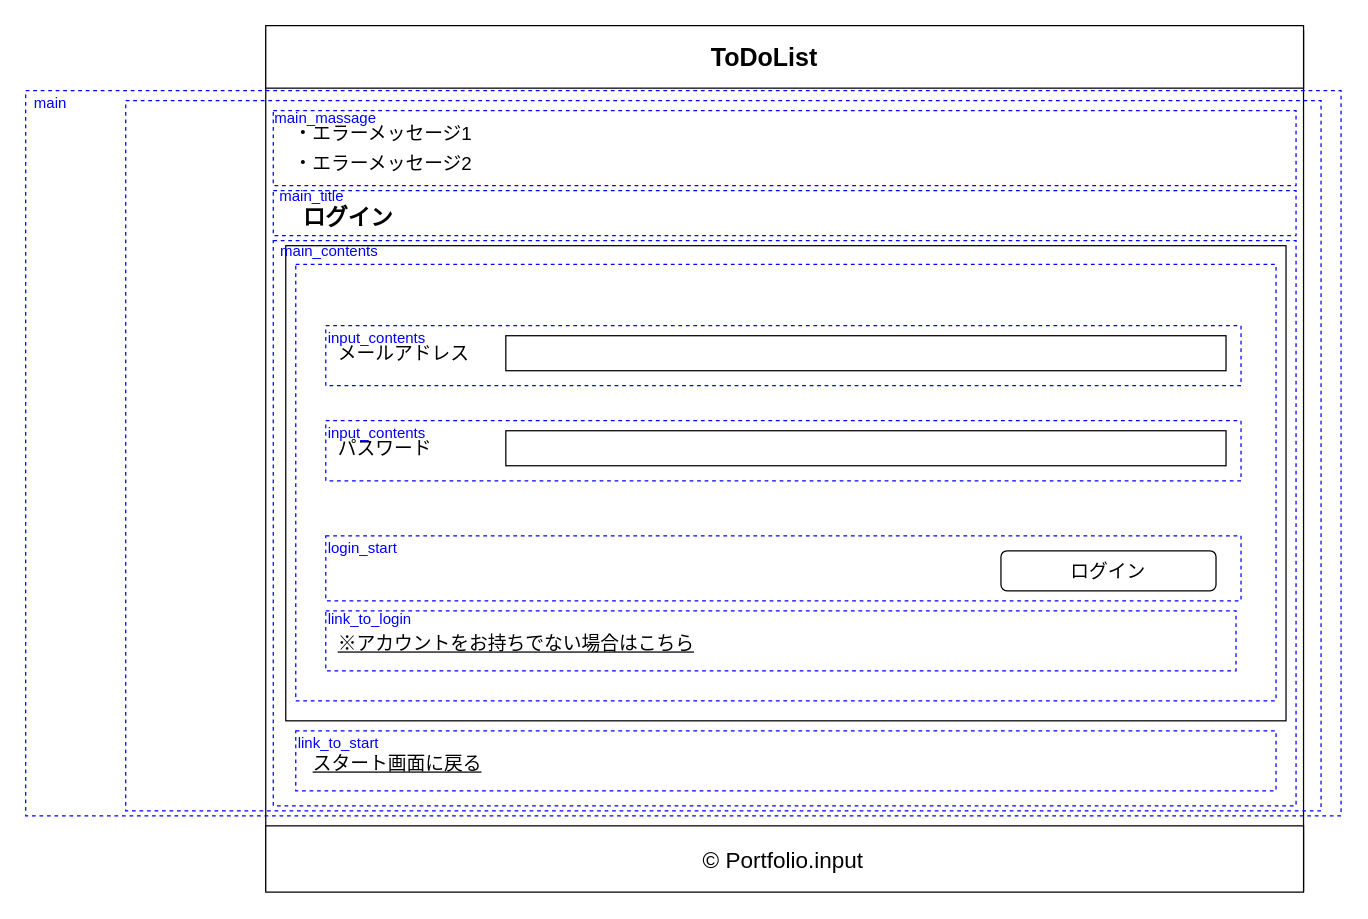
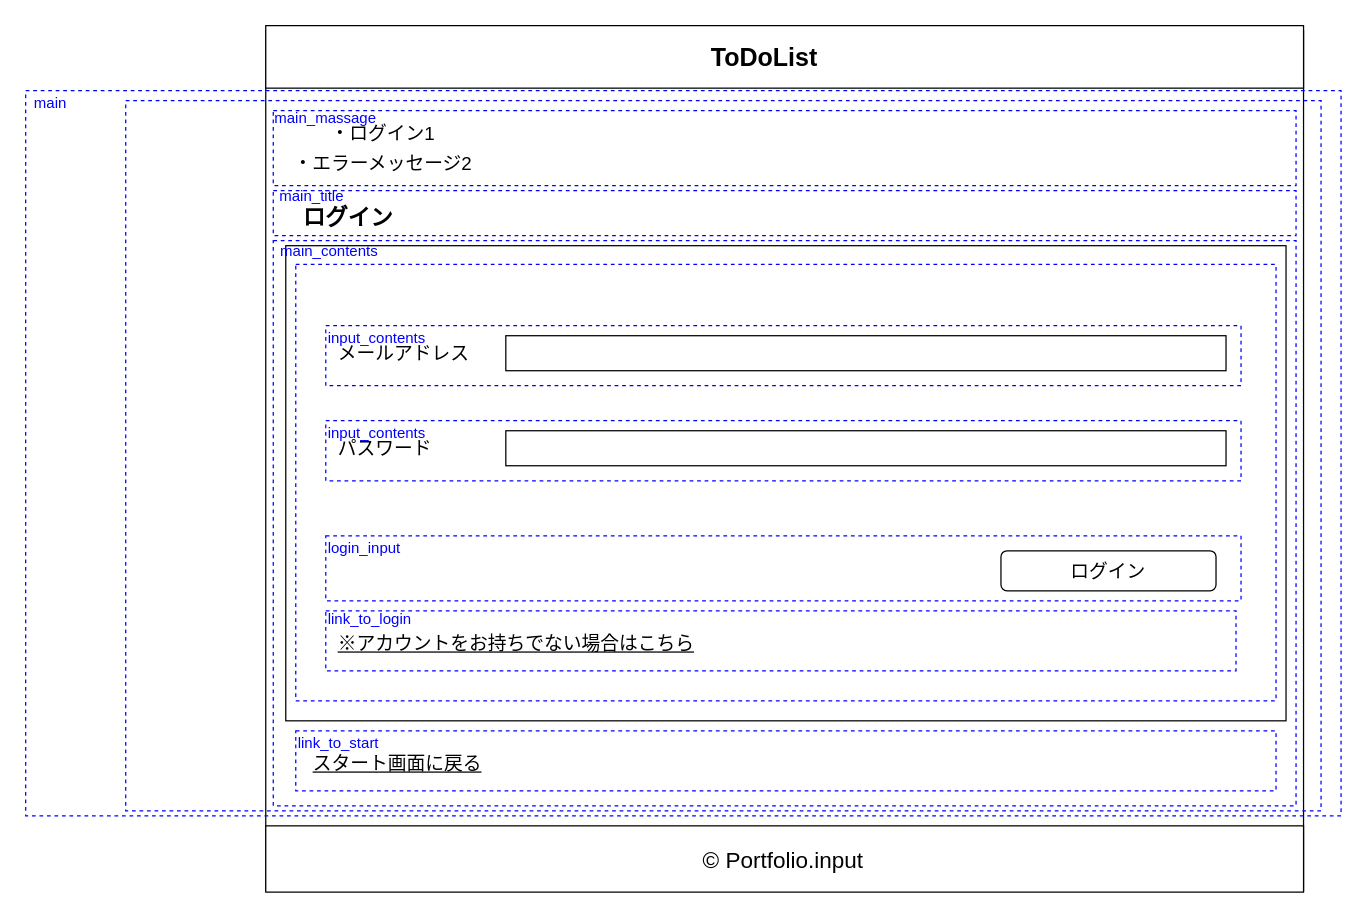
node "・エラーメッセージ1": label "・エラーメッセージ1" -> "・ログイン1"
node "login_start": label "login_start" -> "login_input"
